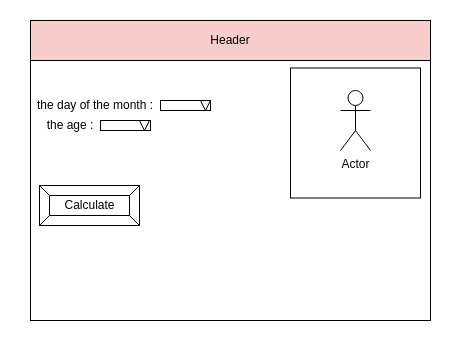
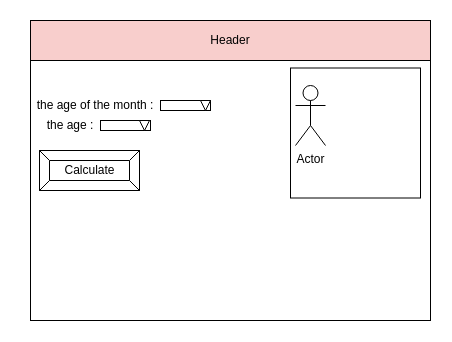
node "the day of the month :": label "the day of the month :" -> "the age of the month :"
node "Actor": moved (356, 121) -> (311, 116)
node "Calculate": moved (90, 206) -> (90, 171)
